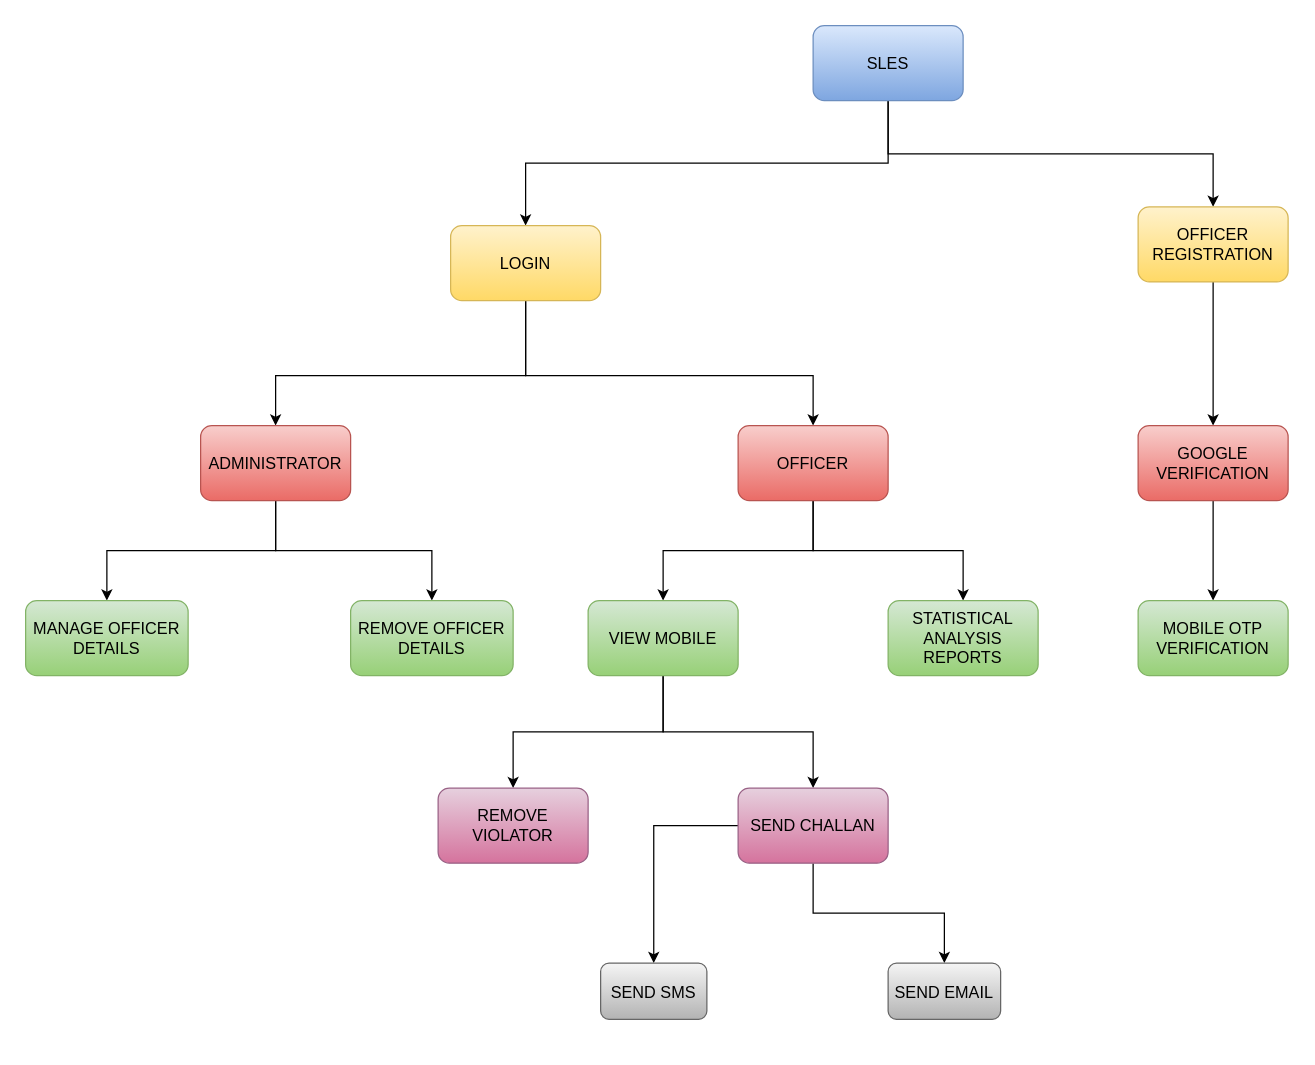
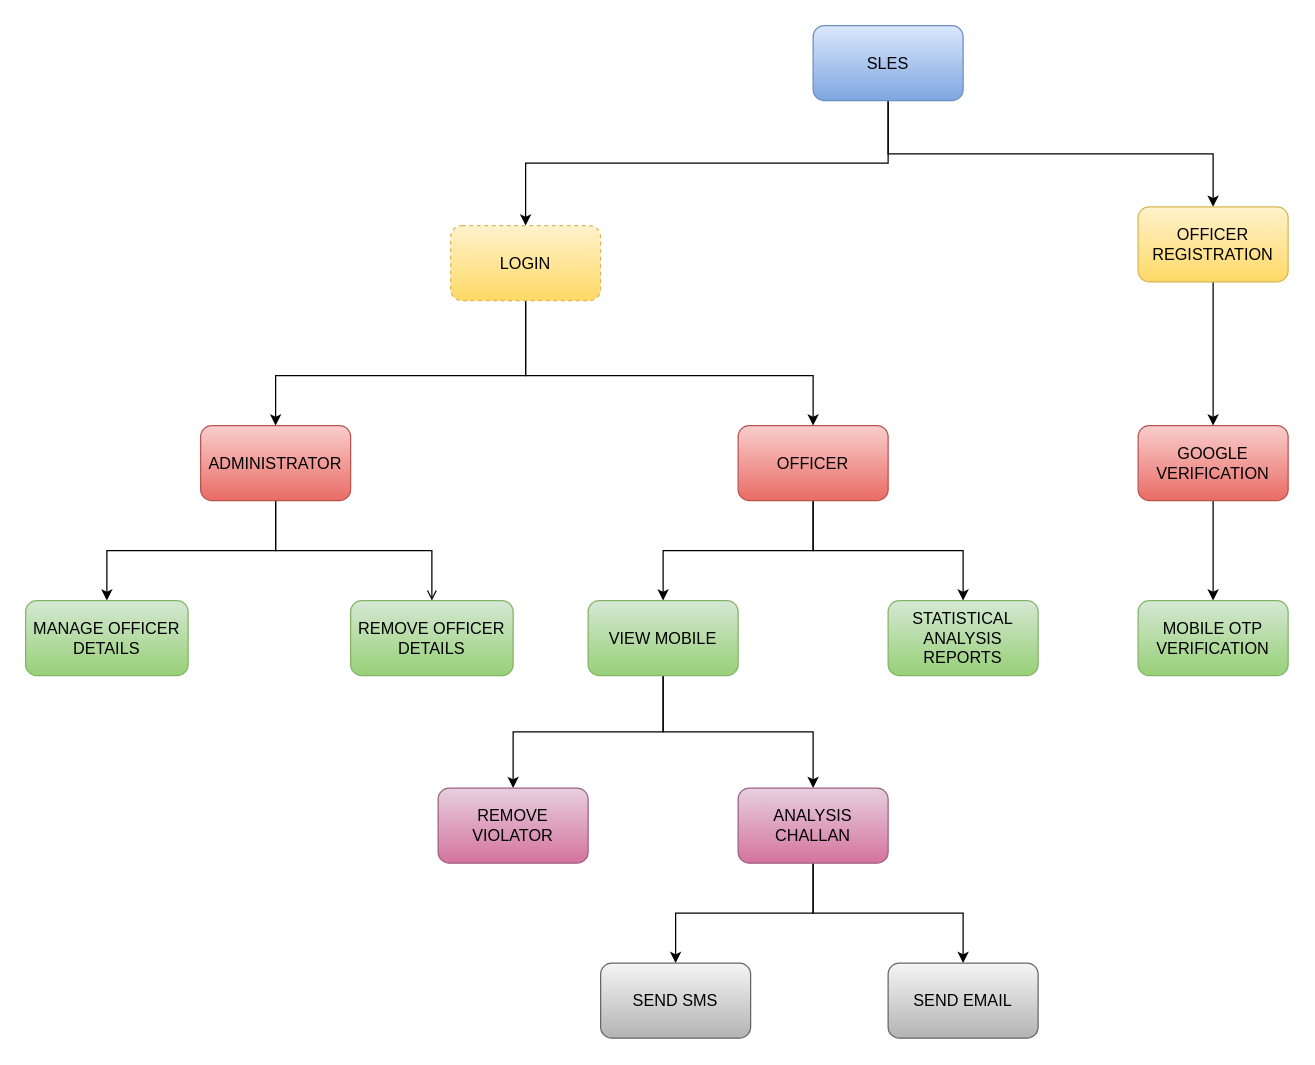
node "LOGIN": style solid -> dashed
edge "ADMINISTRATOR" -> "REMOVE OFFICER DETAILS": arrowhead classic -> open
node "SEND CHALLAN": label "SEND CHALLAN" -> "ANALYSIS CHALLAN"
node "SEND SMS": size 106x56 -> 150x75
node "SEND EMAIL": size 113x56 -> 150x75
